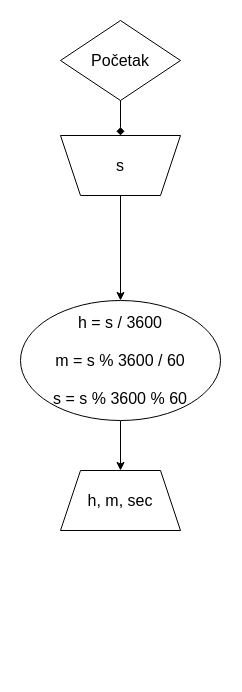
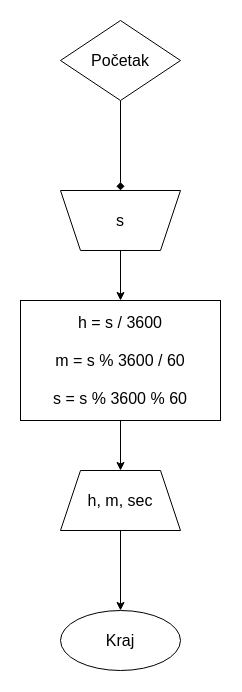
node "s": moved (121, 166) -> (121, 221)
node "h = s / 3600 m = s % 3600 / 60 s = s % 3600 % 60": shape ellipse -> rectangle
edge "h, m, sec" -> "Kraj": added
node "Kraj": added
